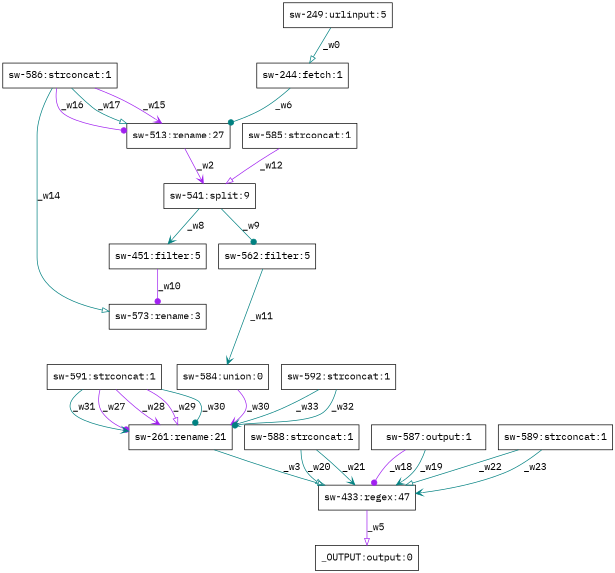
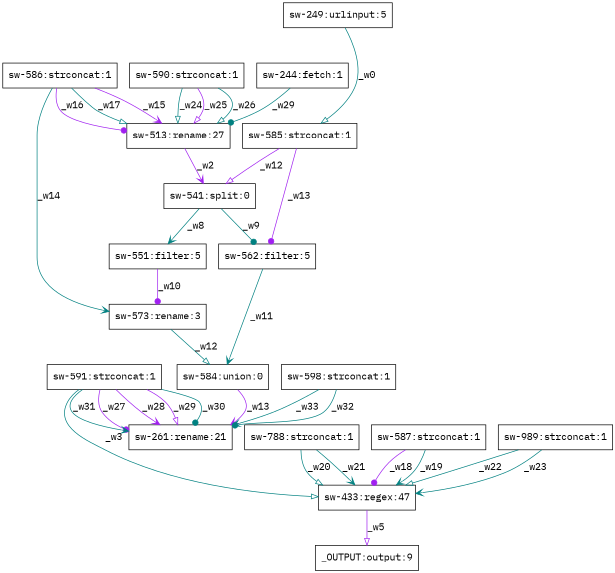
edge "sw-249:urlinput:5" -> "sw-244:fetch:1": now "sw-249:urlinput:5" -> "sw-585:strconcat:1"
node "sw-590:strconcat:1": added
edge "sw-244:fetch:1" -> "sw-513:rename:27": label "_w6" -> "_w29"
edge "sw-585:strconcat:1" -> "sw-562:filter:5": added, label "_w13"
node "sw-541:split:9": label "sw-541:split:9" -> "sw-541:split:0"
edge "sw-586:strconcat:1" -> "sw-573:rename:3": arrowhead onormal -> vee
node "sw-451:filter:5": label "sw-451:filter:5" -> "sw-551:filter:5"
edge "sw-573:rename:3" -> "sw-584:union:0": added, label "_w12"
node "sw-592:strconcat:1": label "sw-592:strconcat:1" -> "sw-598:strconcat:1"
edge "sw-584:union:0" -> "sw-261:rename:21": label "_w30" -> "_w13"
node "sw-588:strconcat:1": label "sw-588:strconcat:1" -> "sw-788:strconcat:1"
node "sw-587:output:1": label "sw-587:output:1" -> "sw-587:strconcat:1"
node "sw-589:strconcat:1": label "sw-589:strconcat:1" -> "sw-989:strconcat:1"
edge "sw-261:rename:21" -> "sw-433:regex:47": now "sw-591:strconcat:1" -> "sw-433:regex:47"
node "_OUTPUT:output:0": label "_OUTPUT:output:0" -> "_OUTPUT:output:9"
